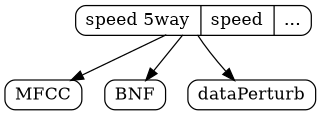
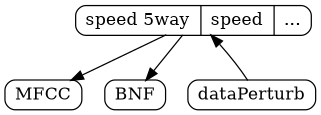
edge "speed 5way" -> "dataPerturb": reversed
